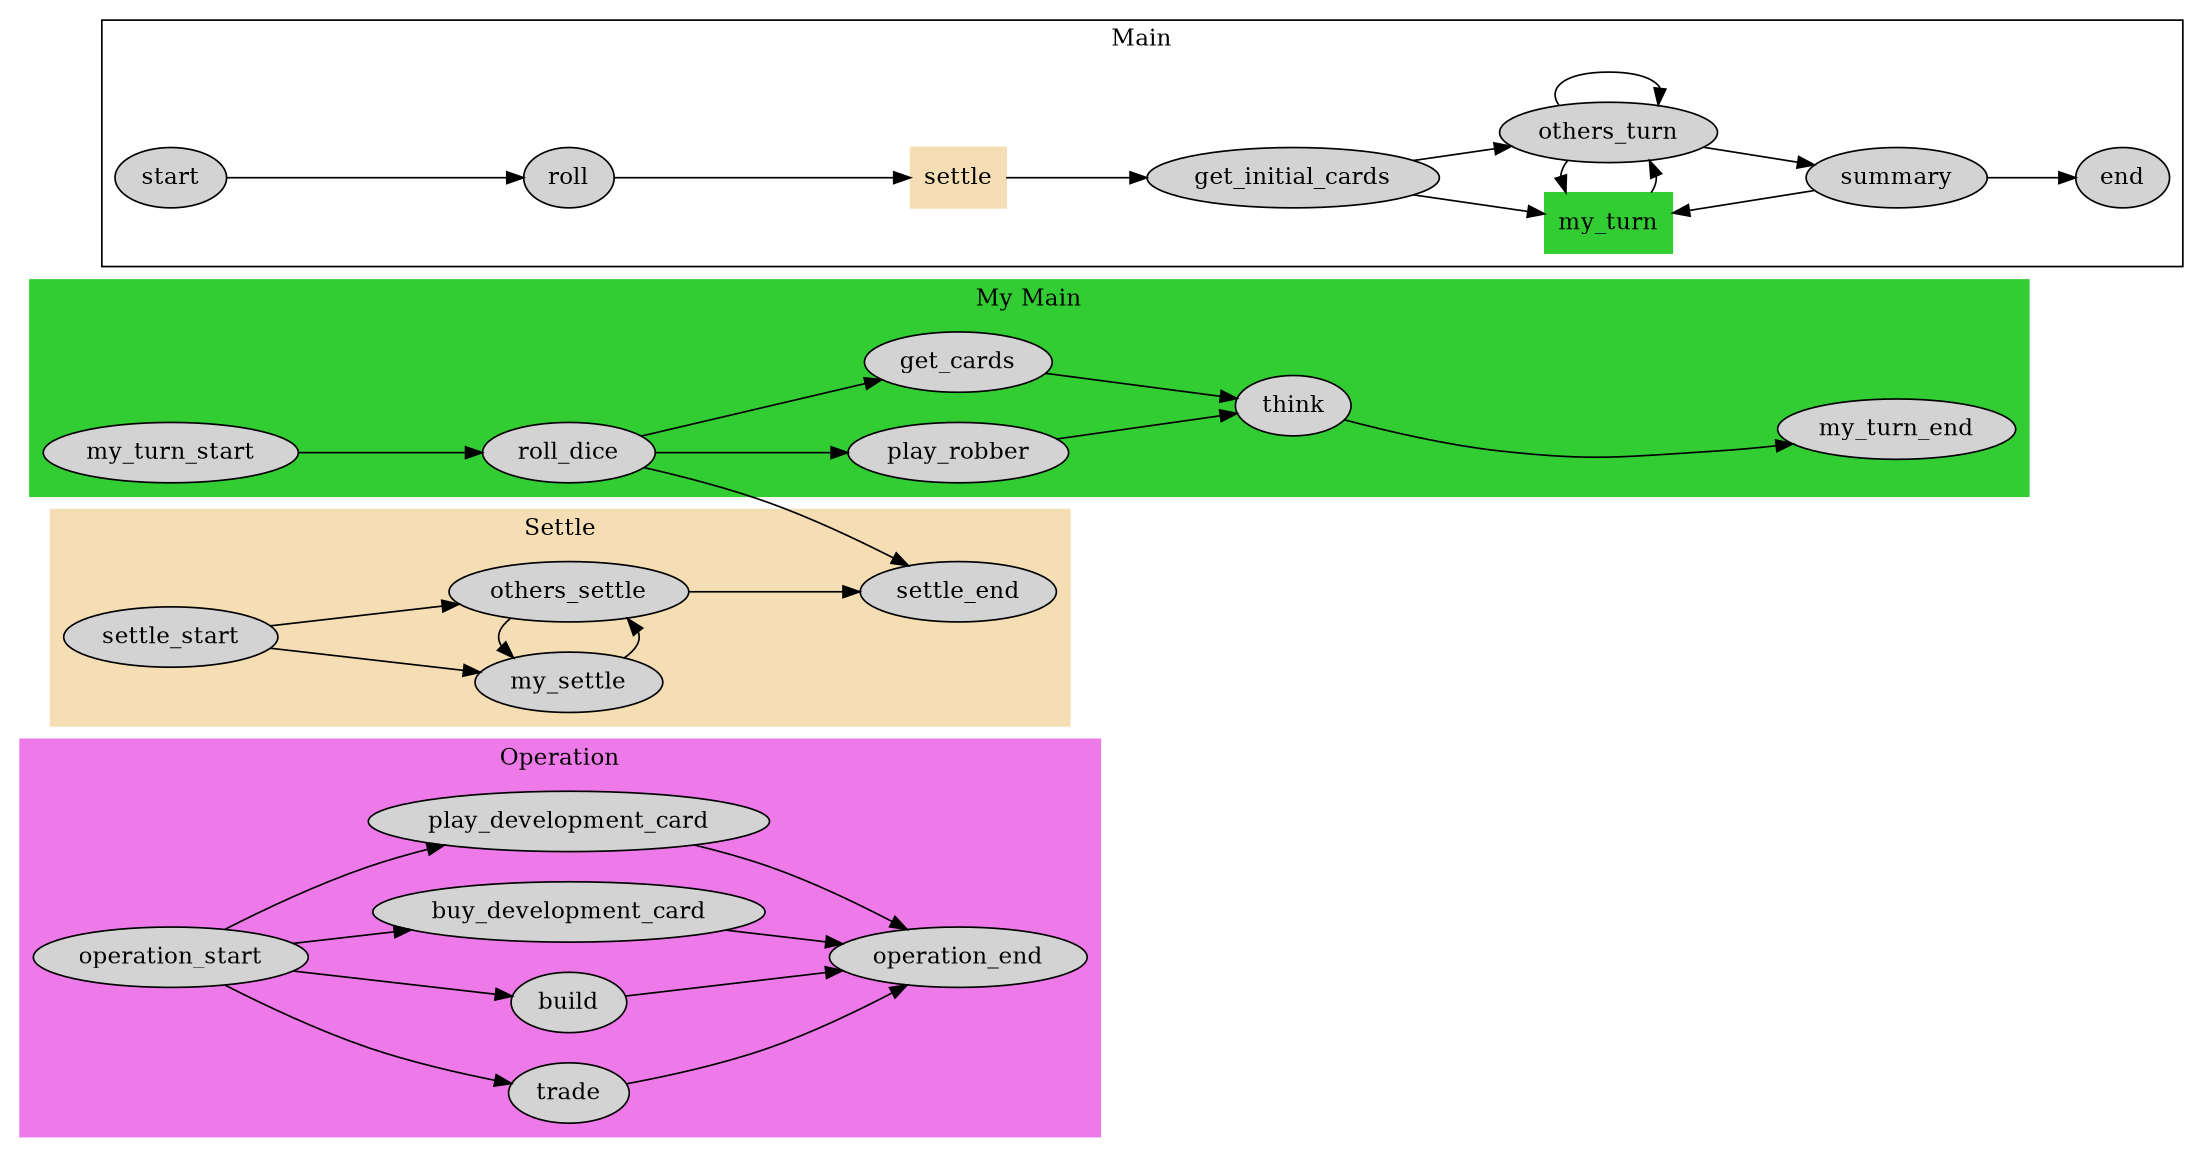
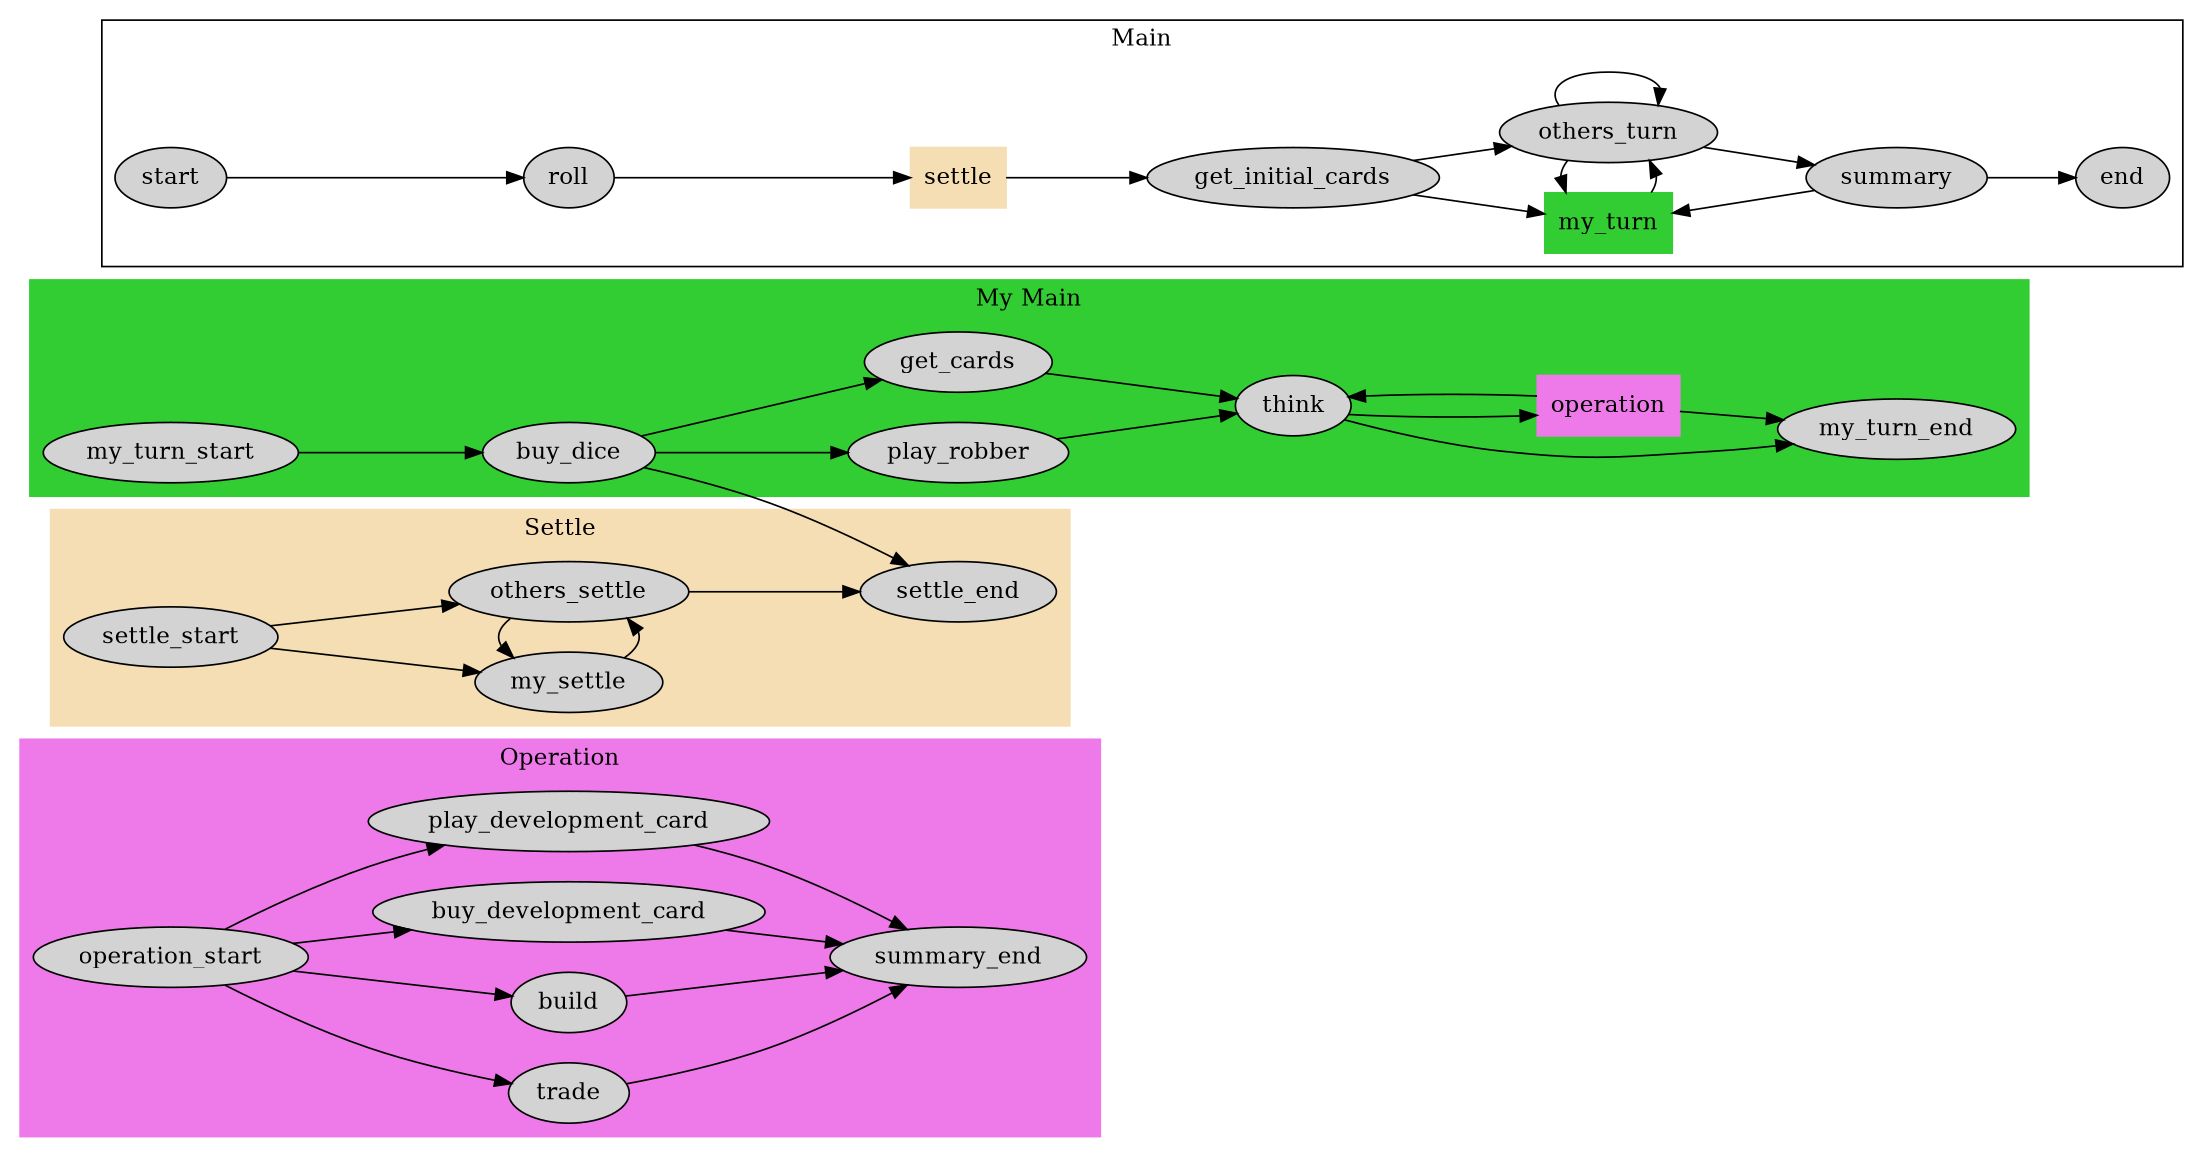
node "operation": added
node "roll_dice": label "roll_dice" -> "buy_dice"
node "operation_end": label "operation_end" -> "summary_end"
